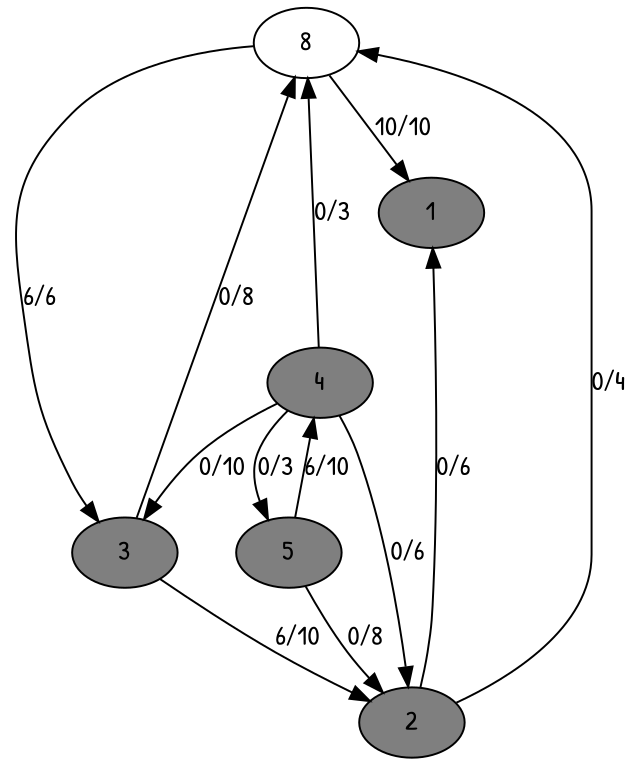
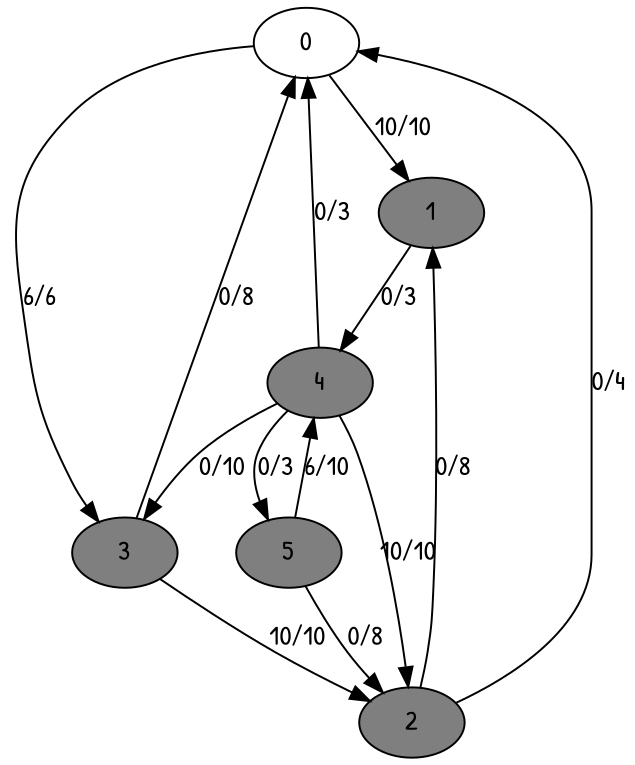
node "8": label "8" -> "0"
edge "1" -> "4": added, label "0/3"
edge "2" -> "1": label "0/6" -> "0/8"
edge "4" -> "2": label "0/6" -> "10/10"
edge "3" -> "2": label "6/10" -> "10/10"
